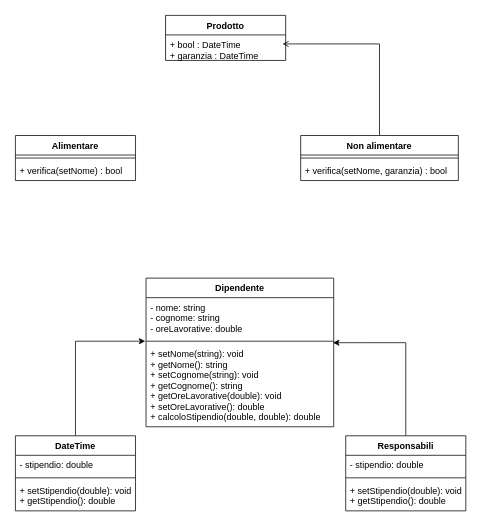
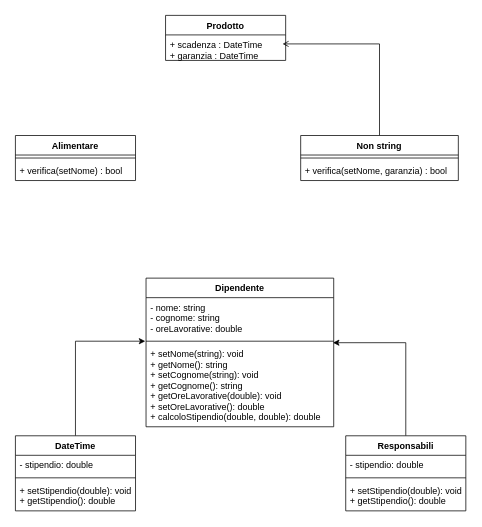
node "+ bool : DateTime + garanzia : DateTime": label "+ bool : DateTime + garanzia : DateTime" -> "+ scadenza : DateTime + garanzia : DateTime"
node "Non alimentare": label "Non alimentare" -> "Non string"
